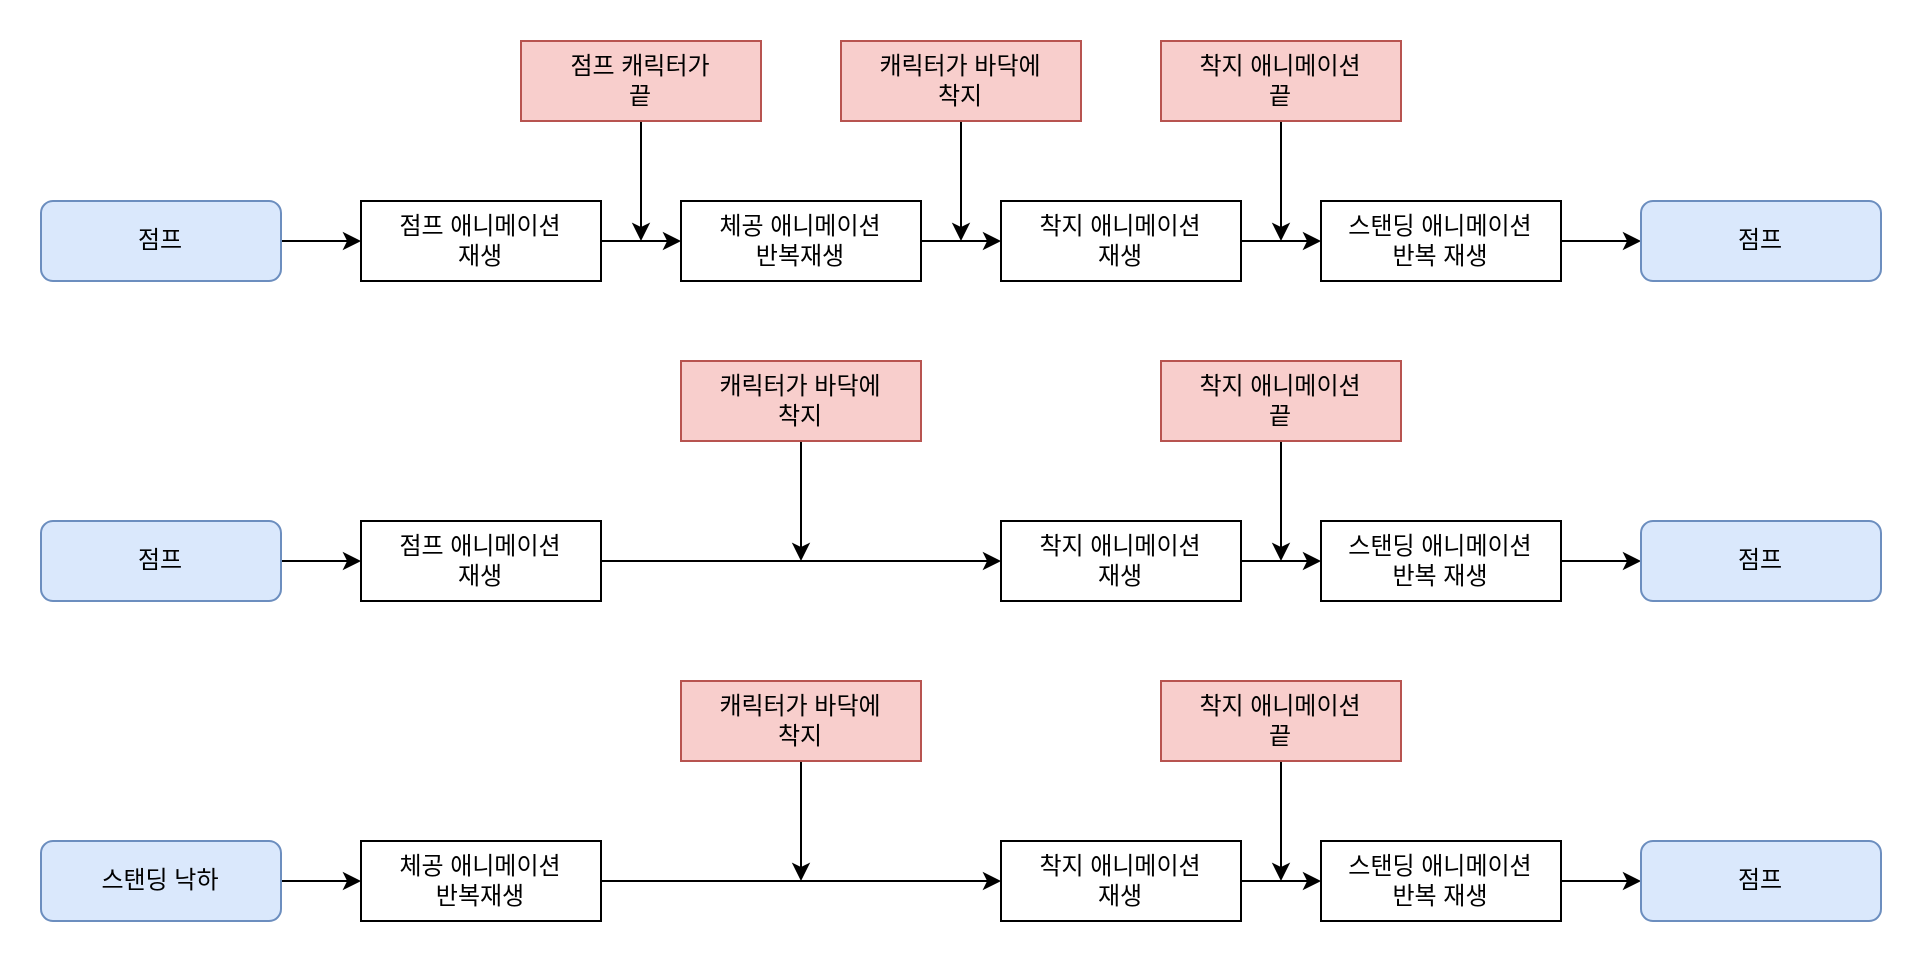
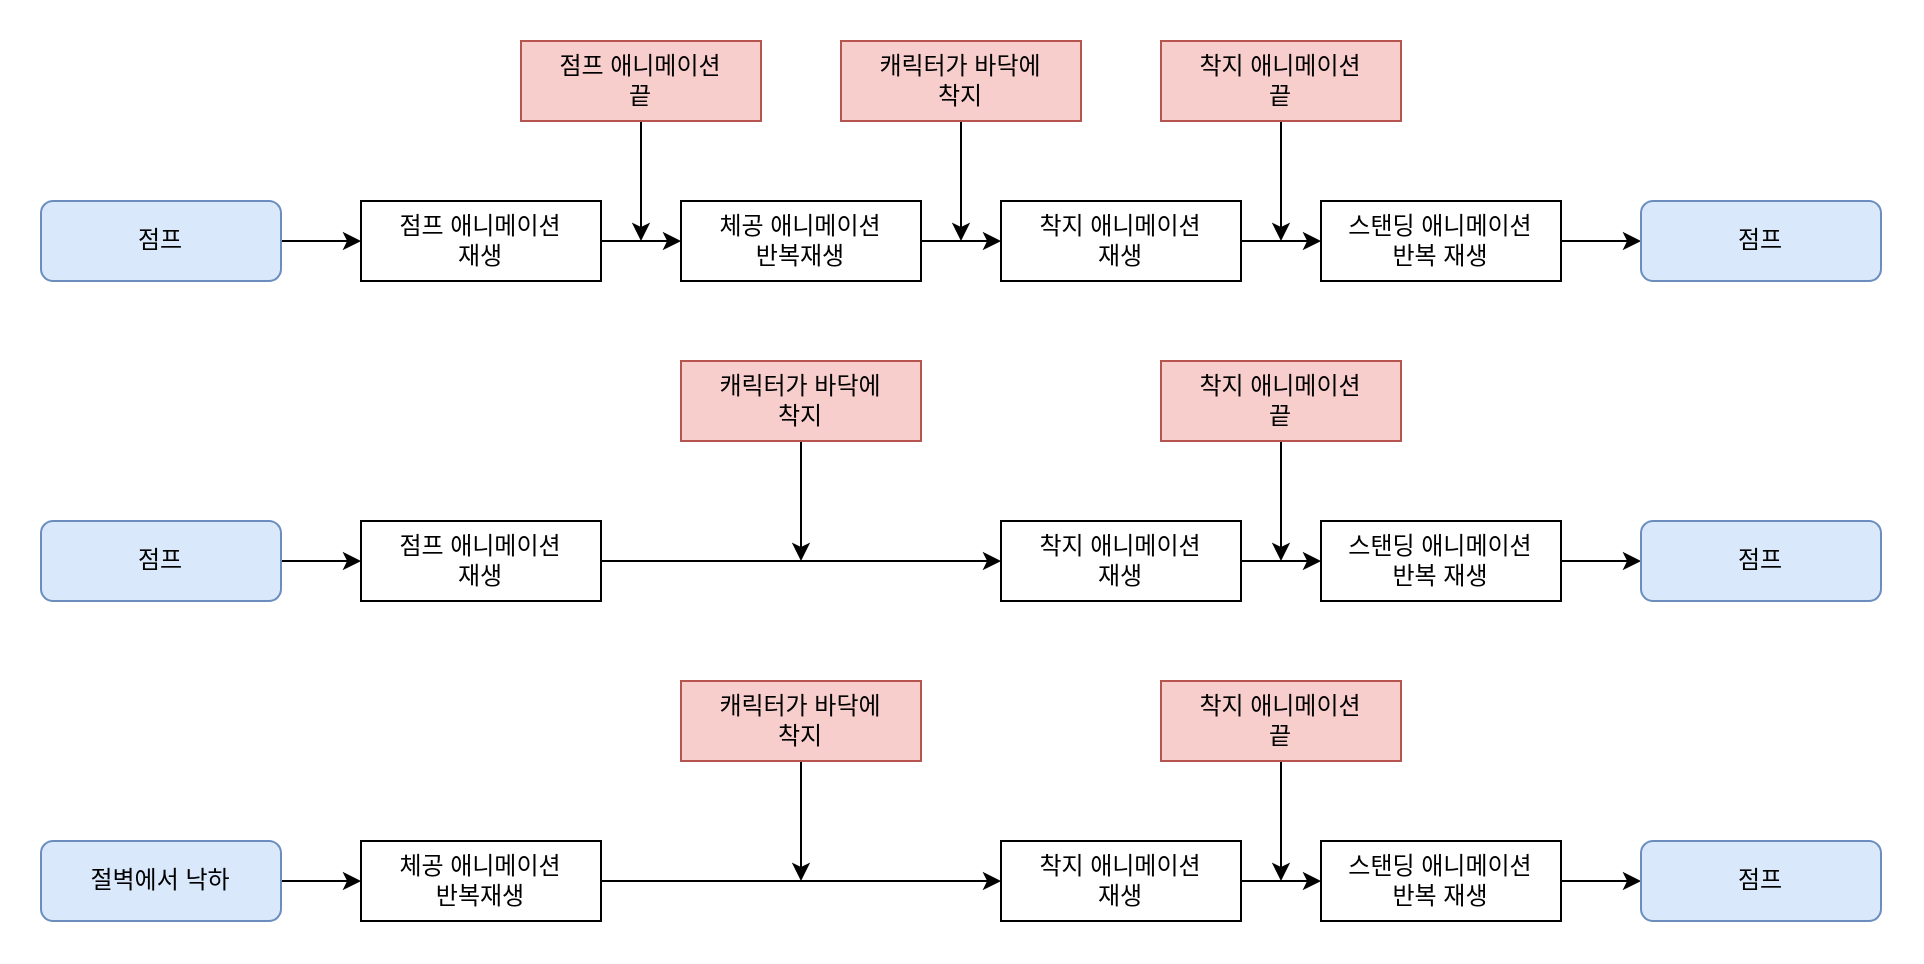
node "점프 캐릭터가 끝": label "점프 캐릭터가 끝" -> "점프 애니메이션 끝"
node "스탠딩 낙하": label "스탠딩 낙하" -> "절벽에서 낙하"
